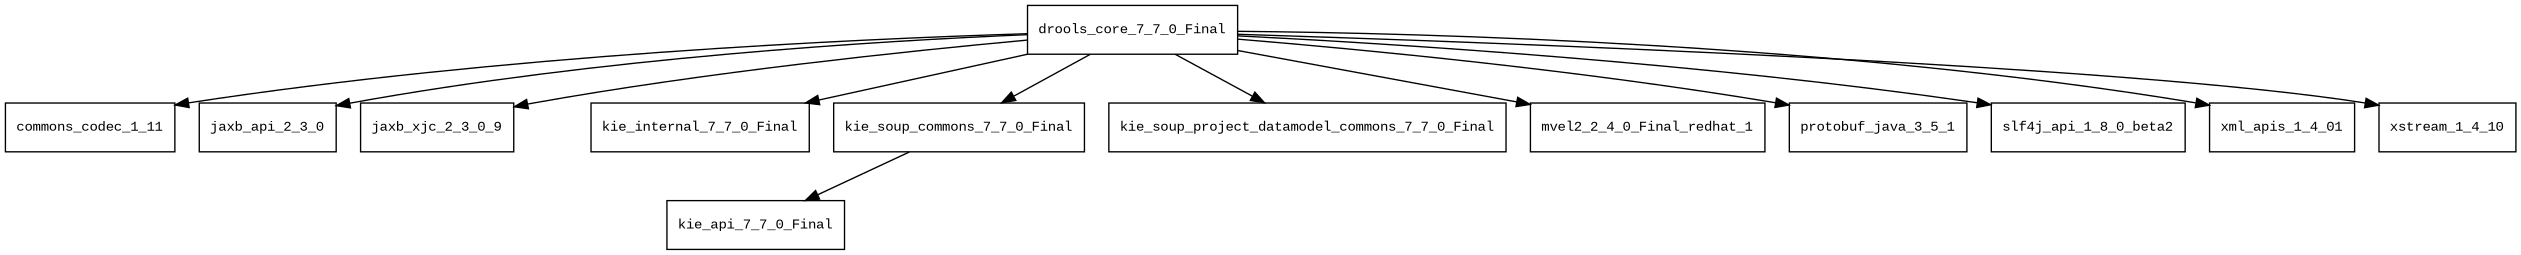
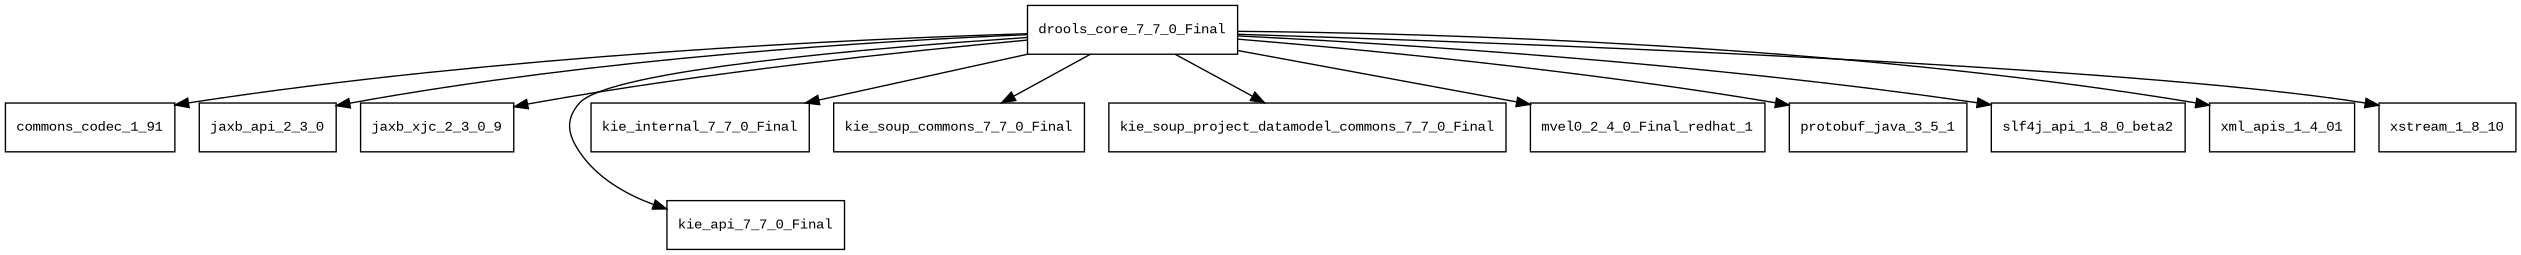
node "commons_codec_1_11": label "commons_codec_1_11" -> "commons_codec_1_91"
node "mvel2_2_4_0_Final_redhat_1": label "mvel2_2_4_0_Final_redhat_1" -> "mvel0_2_4_0_Final_redhat_1"
node "xstream_1_4_10": label "xstream_1_4_10" -> "xstream_1_8_10"
edge "kie_soup_commons_7_7_0_Final" -> "kie_api_7_7_0_Final": now "drools_core_7_7_0_Final" -> "kie_api_7_7_0_Final"
